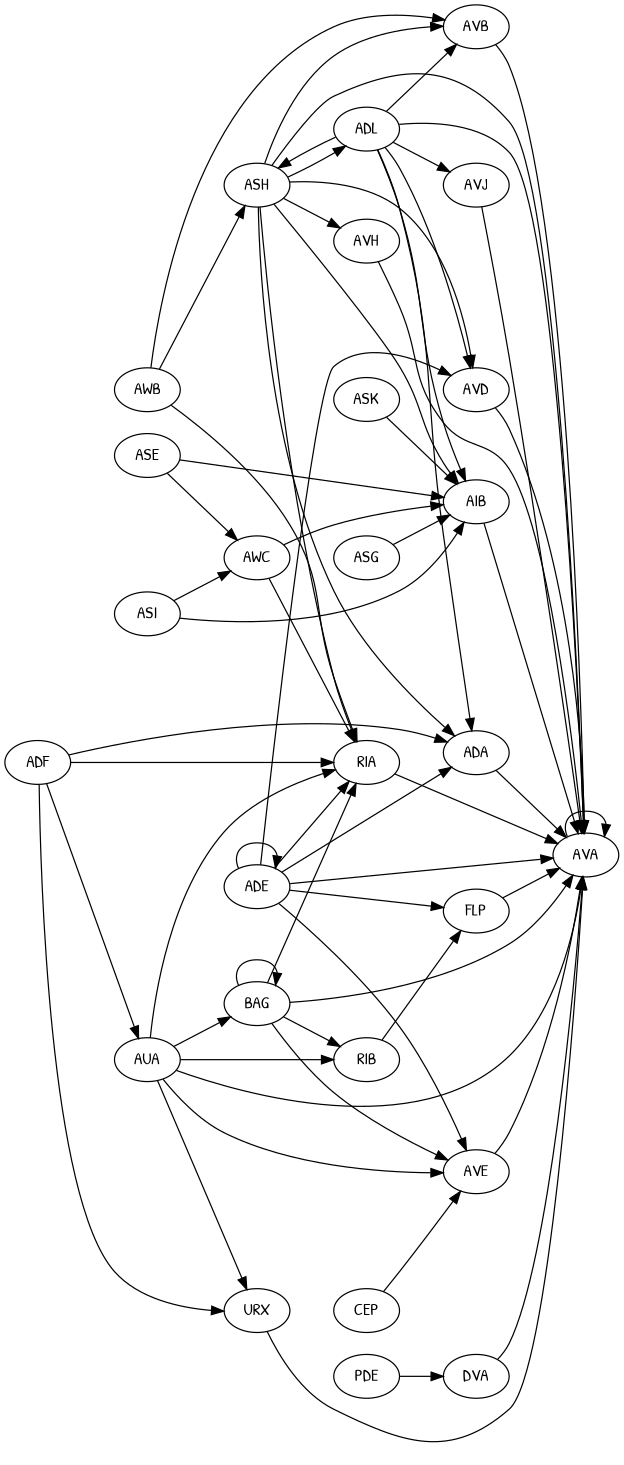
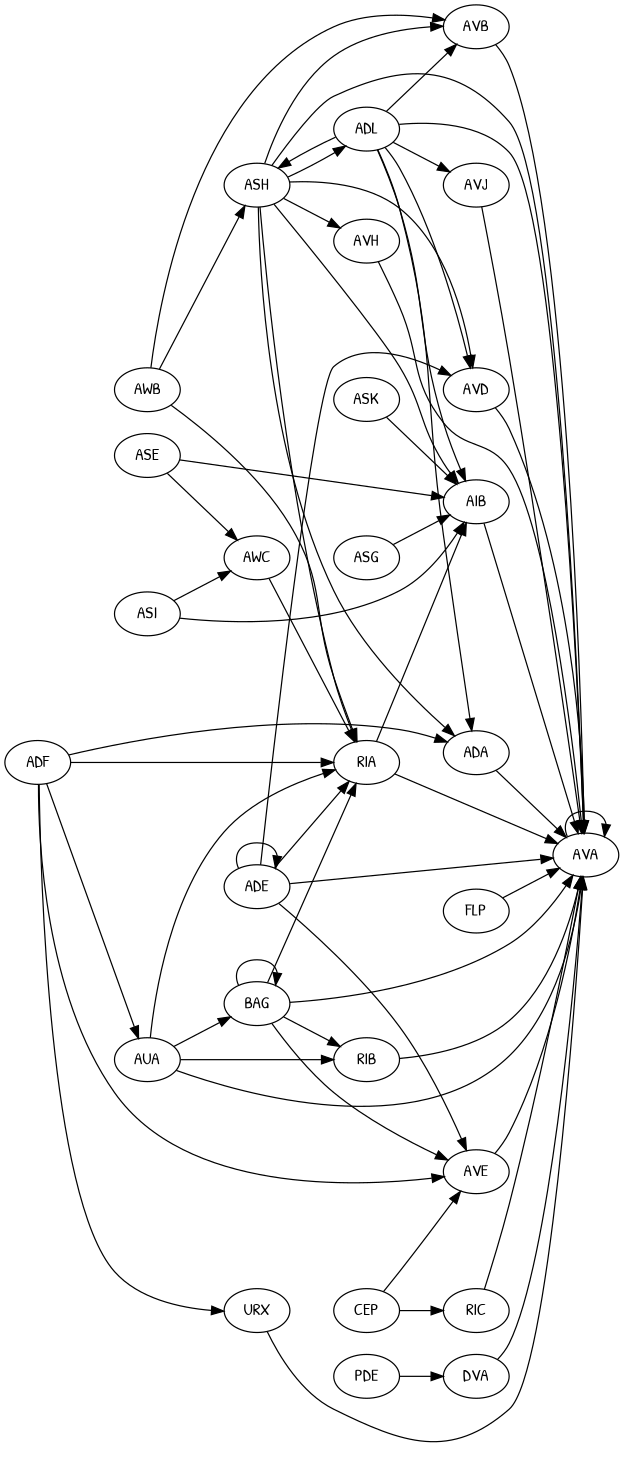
edge "AWC" -> "AIB": now "RIA" -> "AIB"
edge "ADE" -> "ADA": removed
edge "ADE" -> "FLP": removed
edge "RIB" -> "FLP": now "RIB" -> "AVA"
edge "AUA" -> "AVE": now "ADF" -> "AVE"
edge "AUA" -> "URX": removed
node "RIC": added
